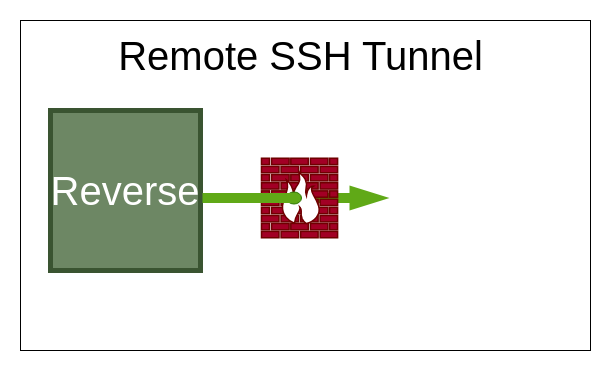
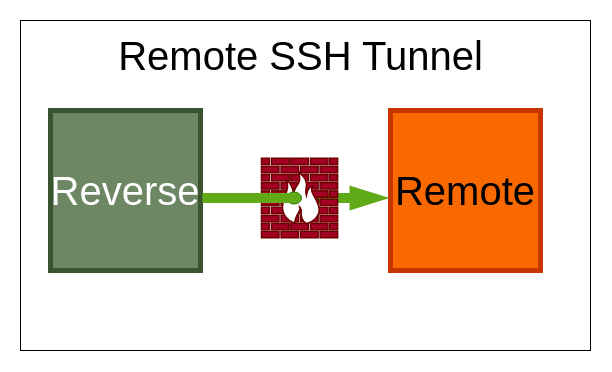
node "Remote": added
